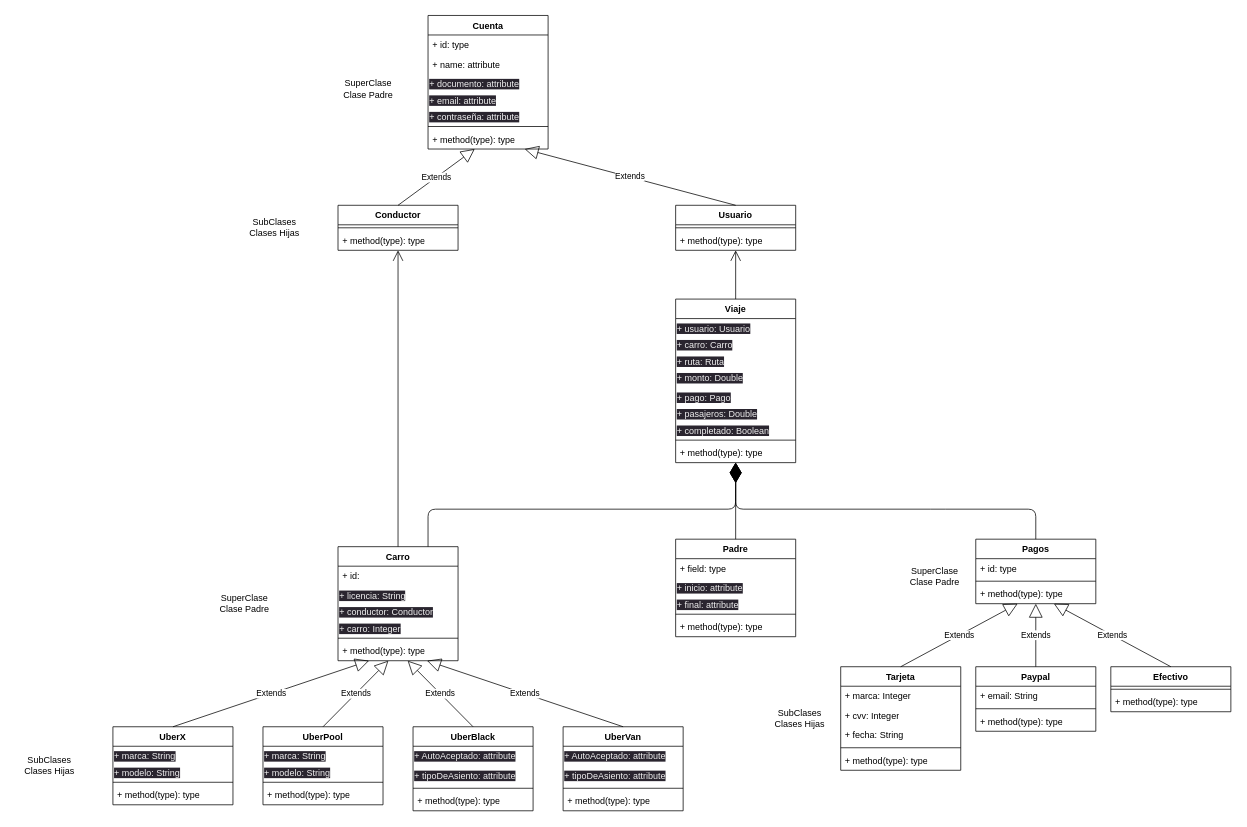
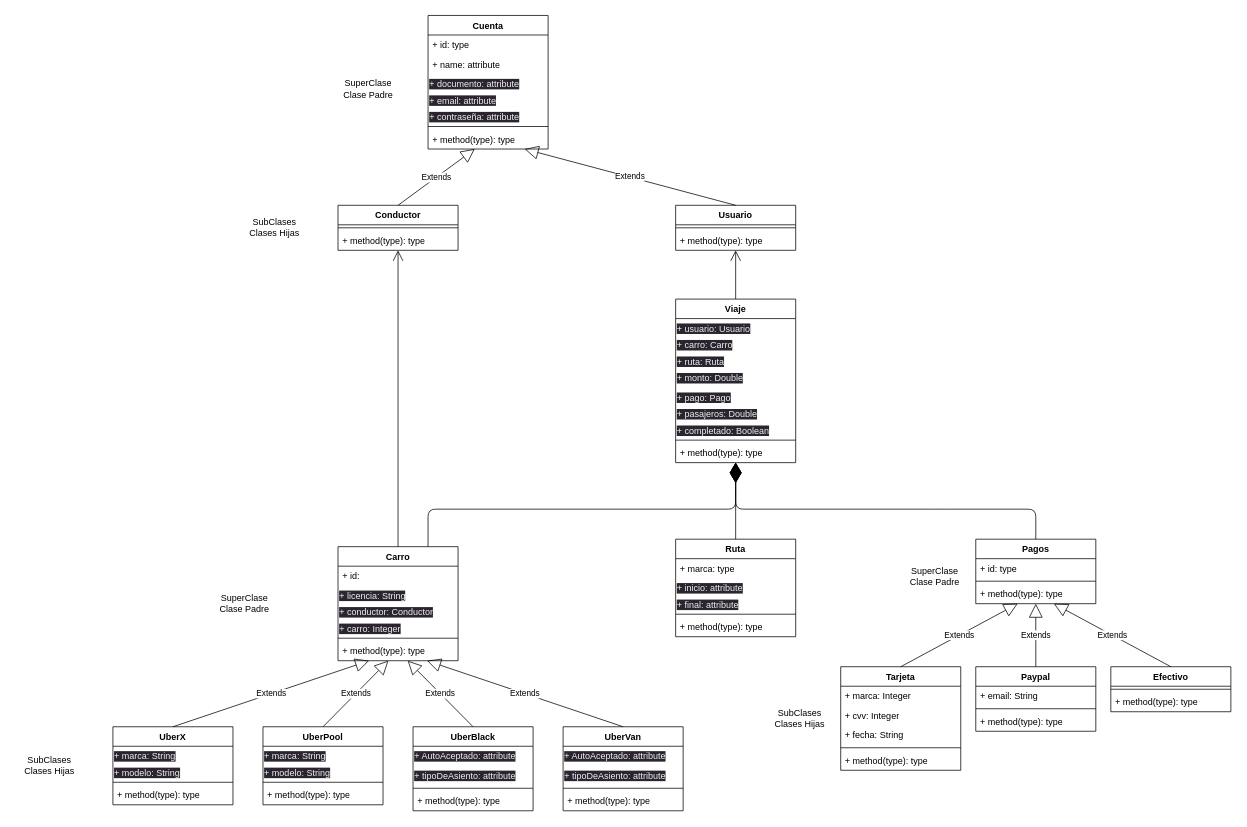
node "Padre": label "Padre" -> "Ruta"
node "+ field: type": label "+ field: type" -> "+ marca: type"
